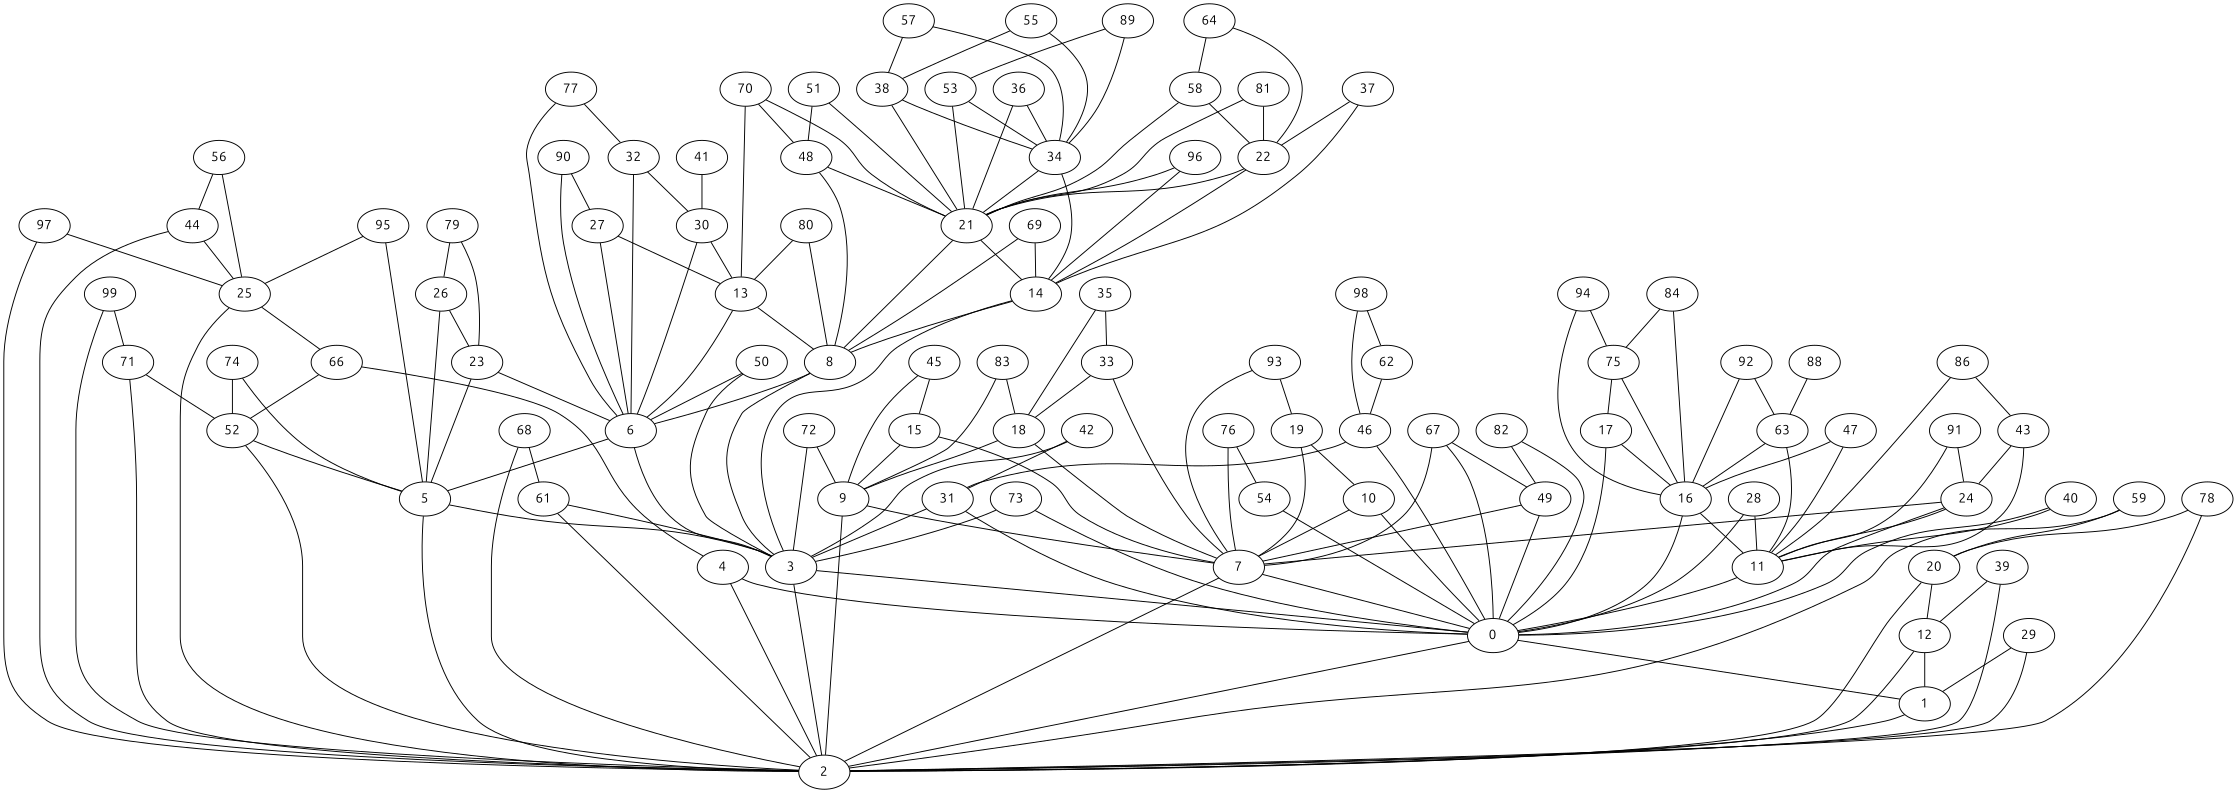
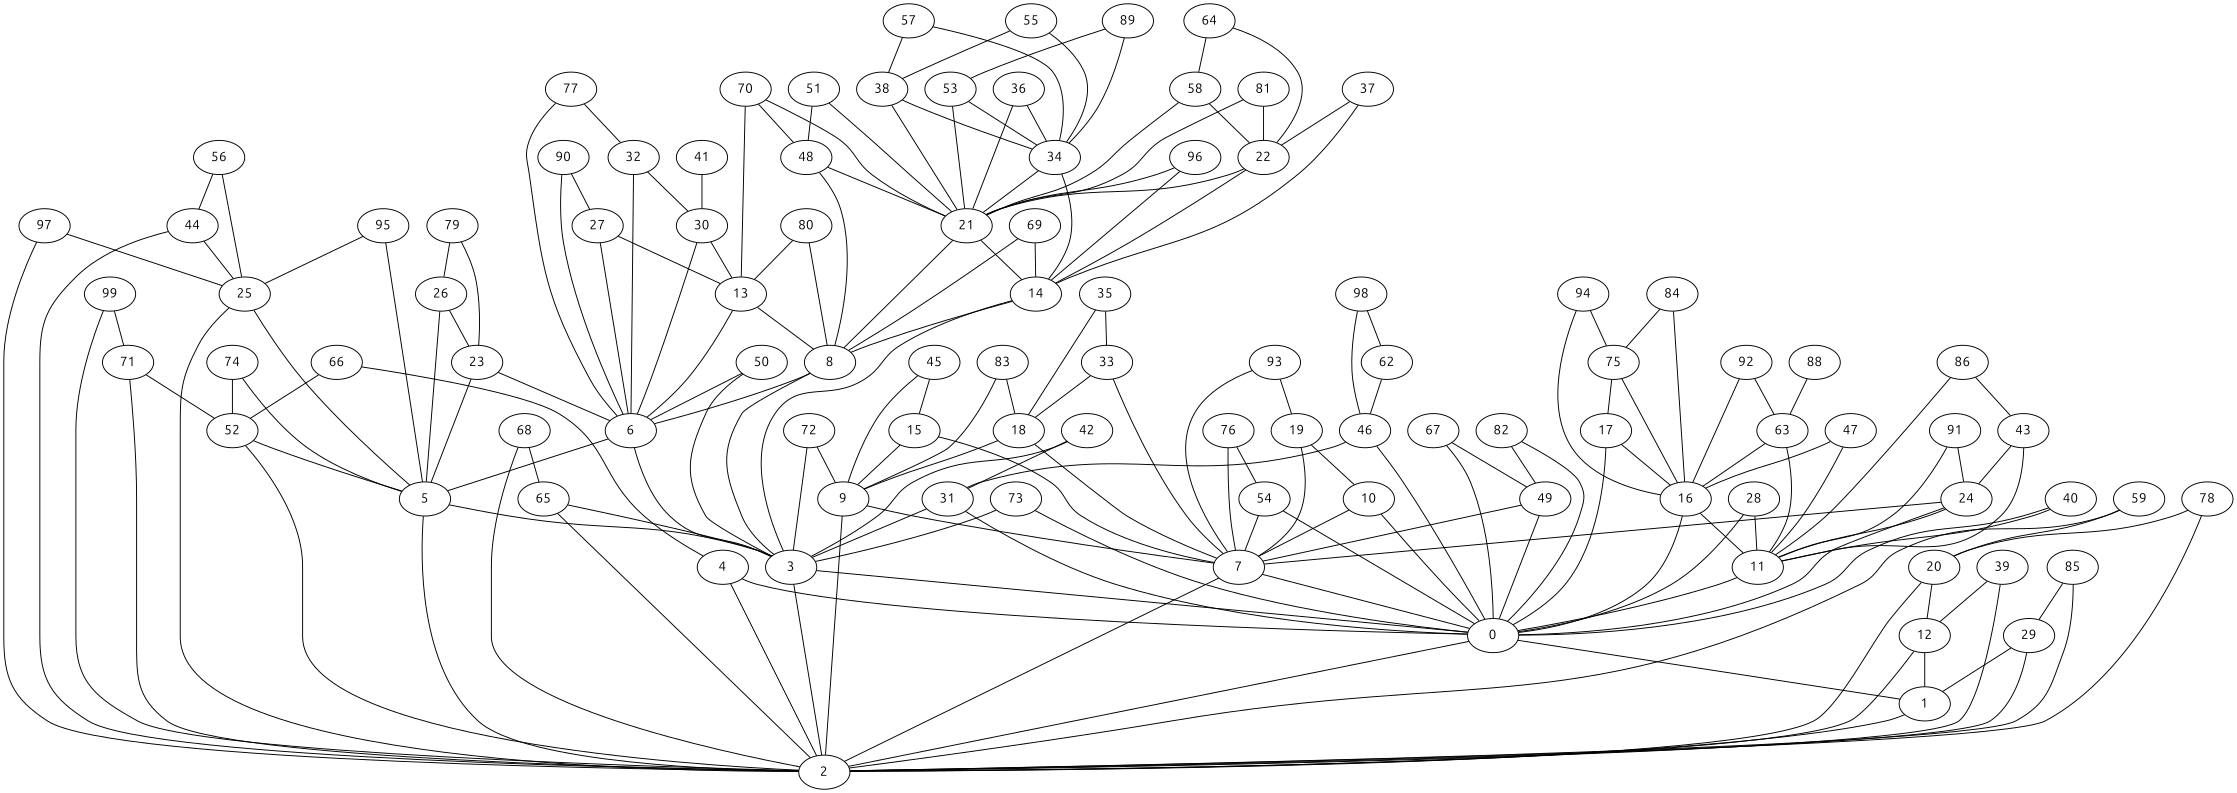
edge "25" -- "66": now "25" -- "5"
node "61": label "61" -> "65"
edge "67" -- "7": now "54" -- "7"
node "85": added
